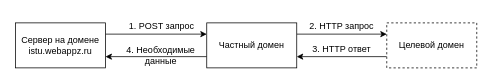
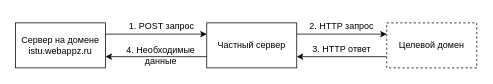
node "Частный домен": label "Частный домен" -> "Частный сервер"
